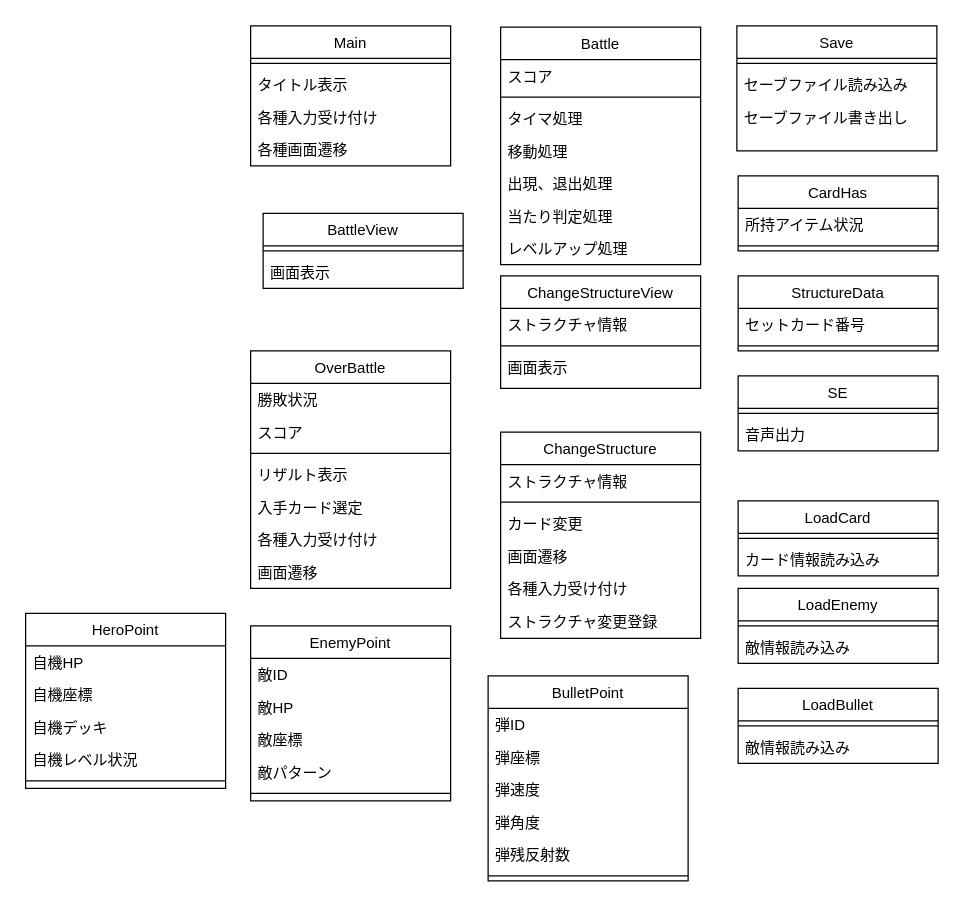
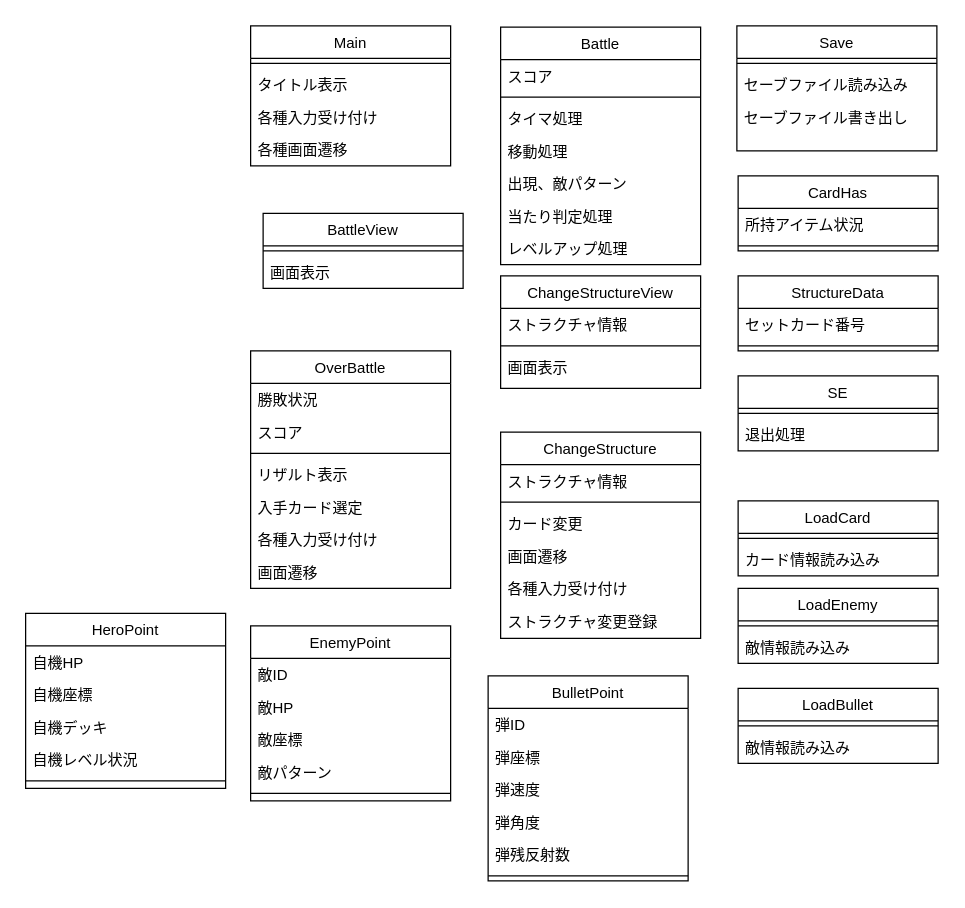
node "出現、退出処理": label "出現、退出処理" -> "出現、敵パターン"
node "音声出力": label "音声出力" -> "退出処理"
